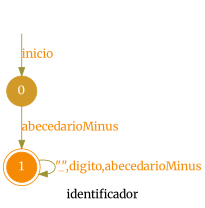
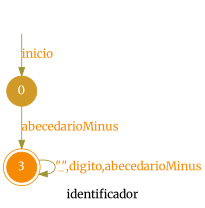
node "1": label "1" -> "3"
